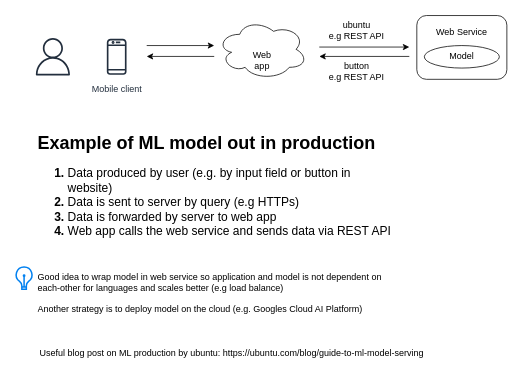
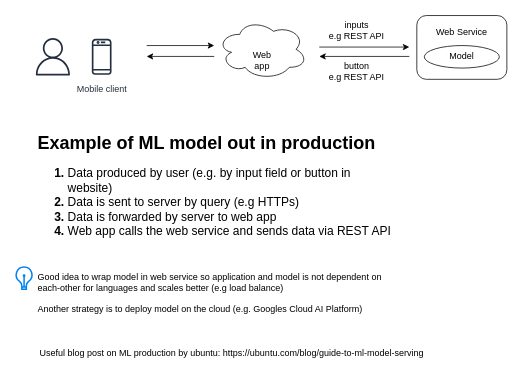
node "ubuntu e.g REST API": label "ubuntu e.g REST API" -> "inputs e.g REST API"
node "Mobile client": size 75x45 -> 45x45
